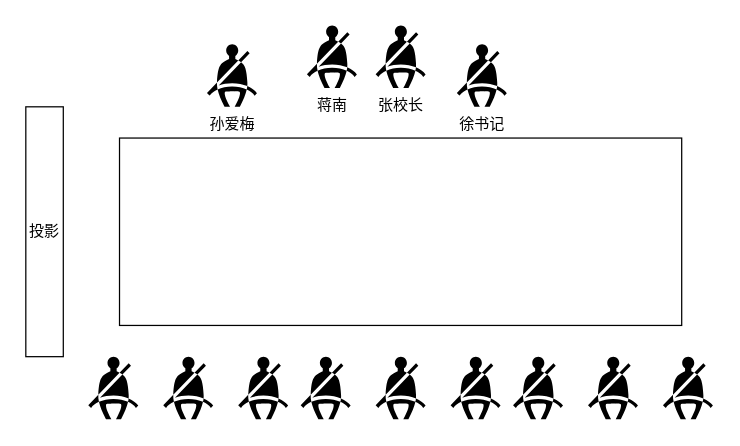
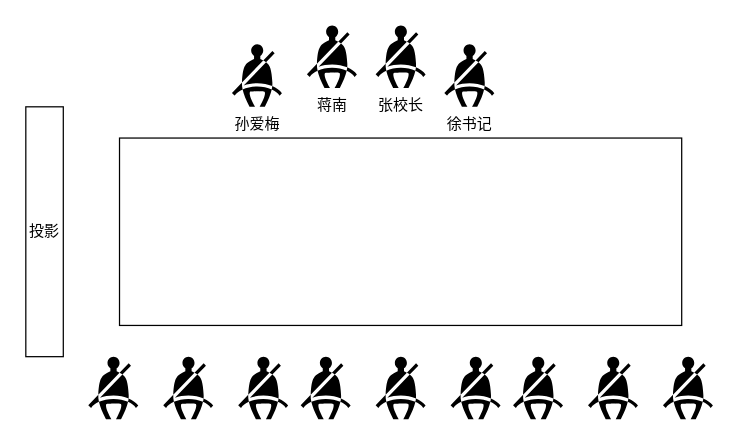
node "孙爱梅": moved (232, 76) -> (257, 76)
node "徐书记": moved (482, 76) -> (469, 76)
